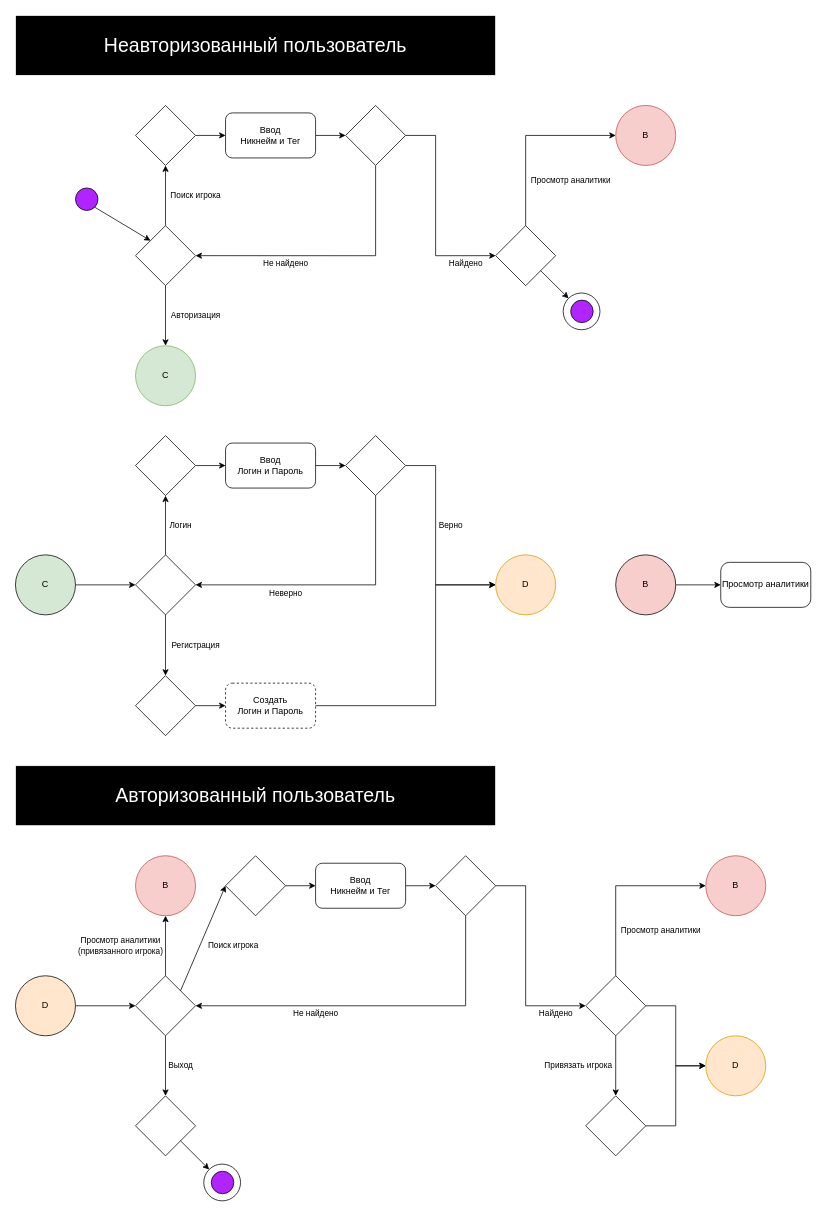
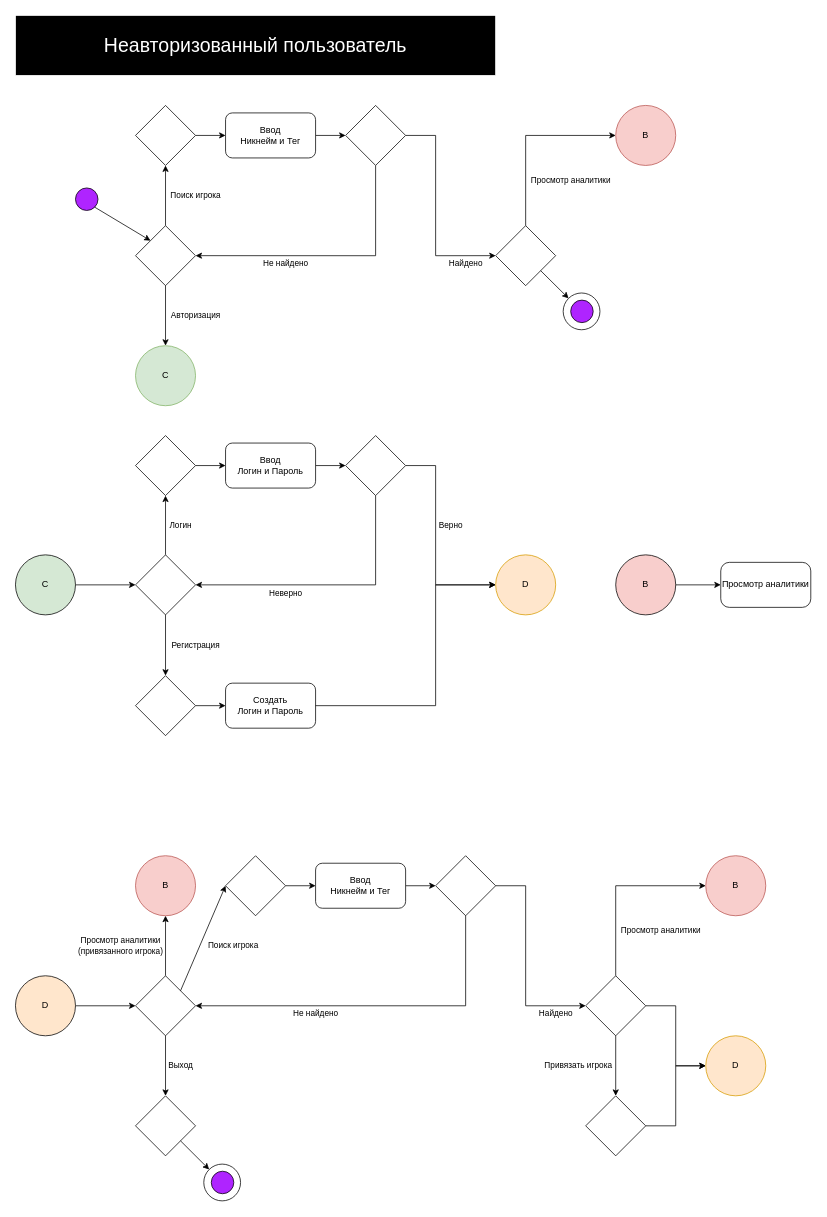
node "Создать Логин и Пароль": style dashed -> solid
node "Авторизованный пользователь": removed
